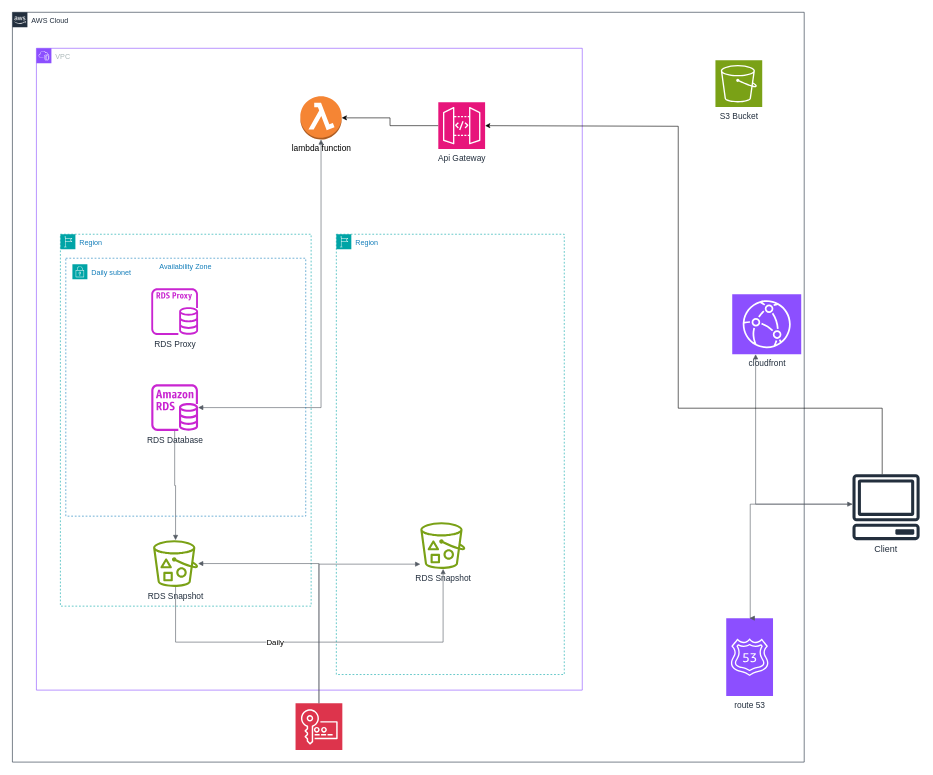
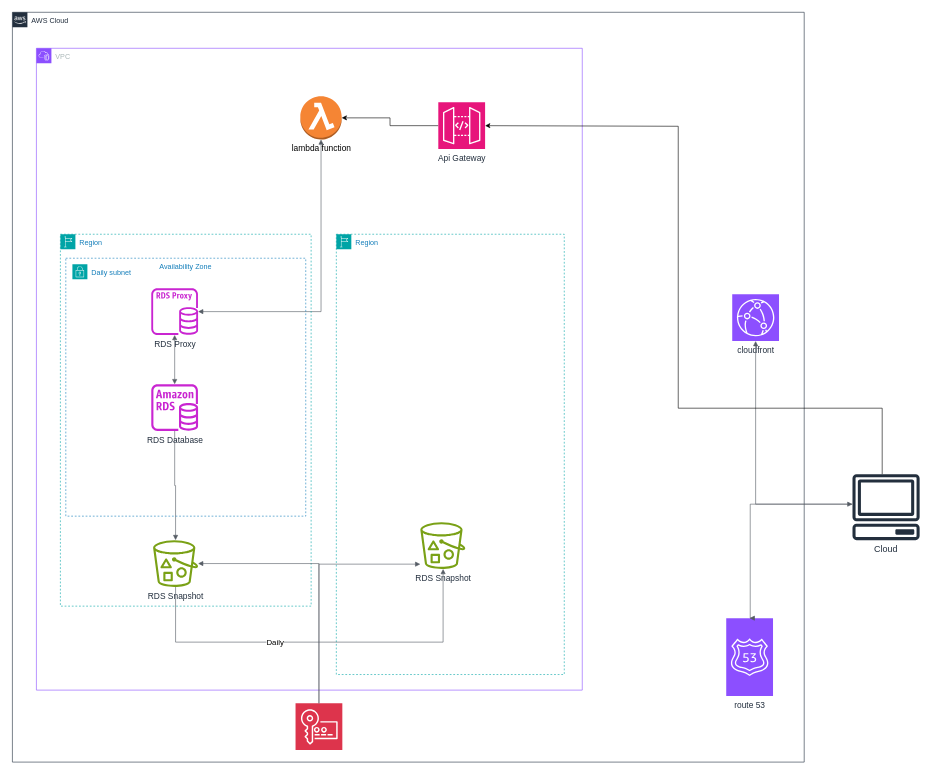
node "S3 Bucket": removed
edge "lambda function" -- "RDS Proxy": added
node "cloudfront": size 69x60 -> 47x47
edge "lambda function" -- "RDS Database": now "RDS Proxy" -- "RDS Database"
node "Client": label "Client" -> "Cloud"
